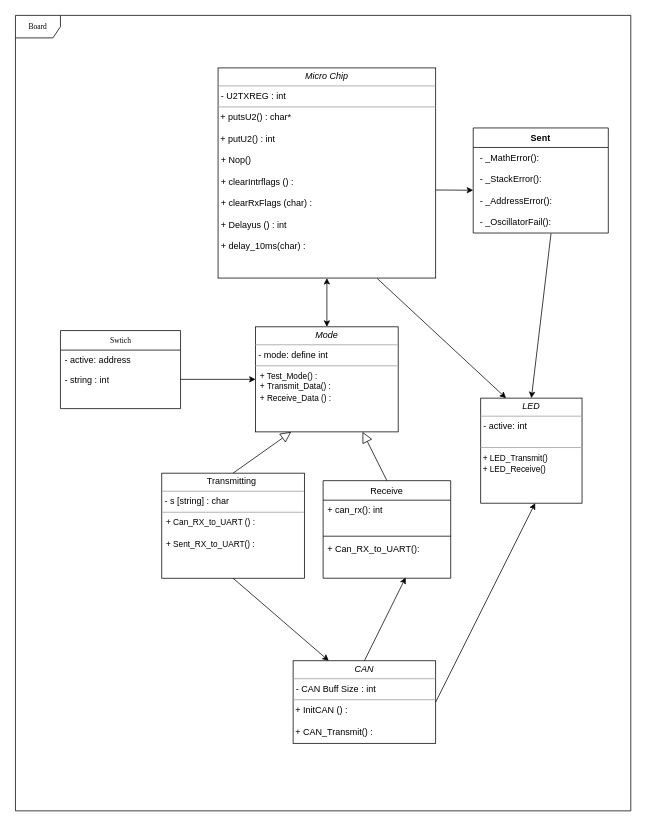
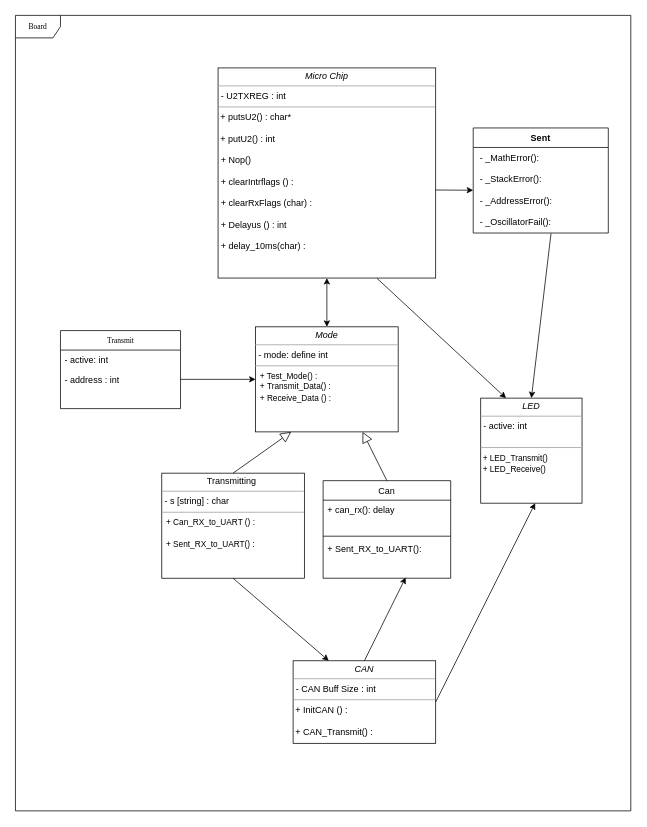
node "Swtich": label "Swtich" -> "Transmit"
node "- active: address": label "- active: address" -> "- active: int"
node "- string : int": label "- string : int" -> "- address : int"
node "Receive": label "Receive" -> "Can"
node "+ can_rx(): int": label "+ can_rx(): int" -> "+ can_rx(): delay"
node "+ Can_RX_to_UART():": label "+ Can_RX_to_UART():" -> "+ Sent_RX_to_UART():"
